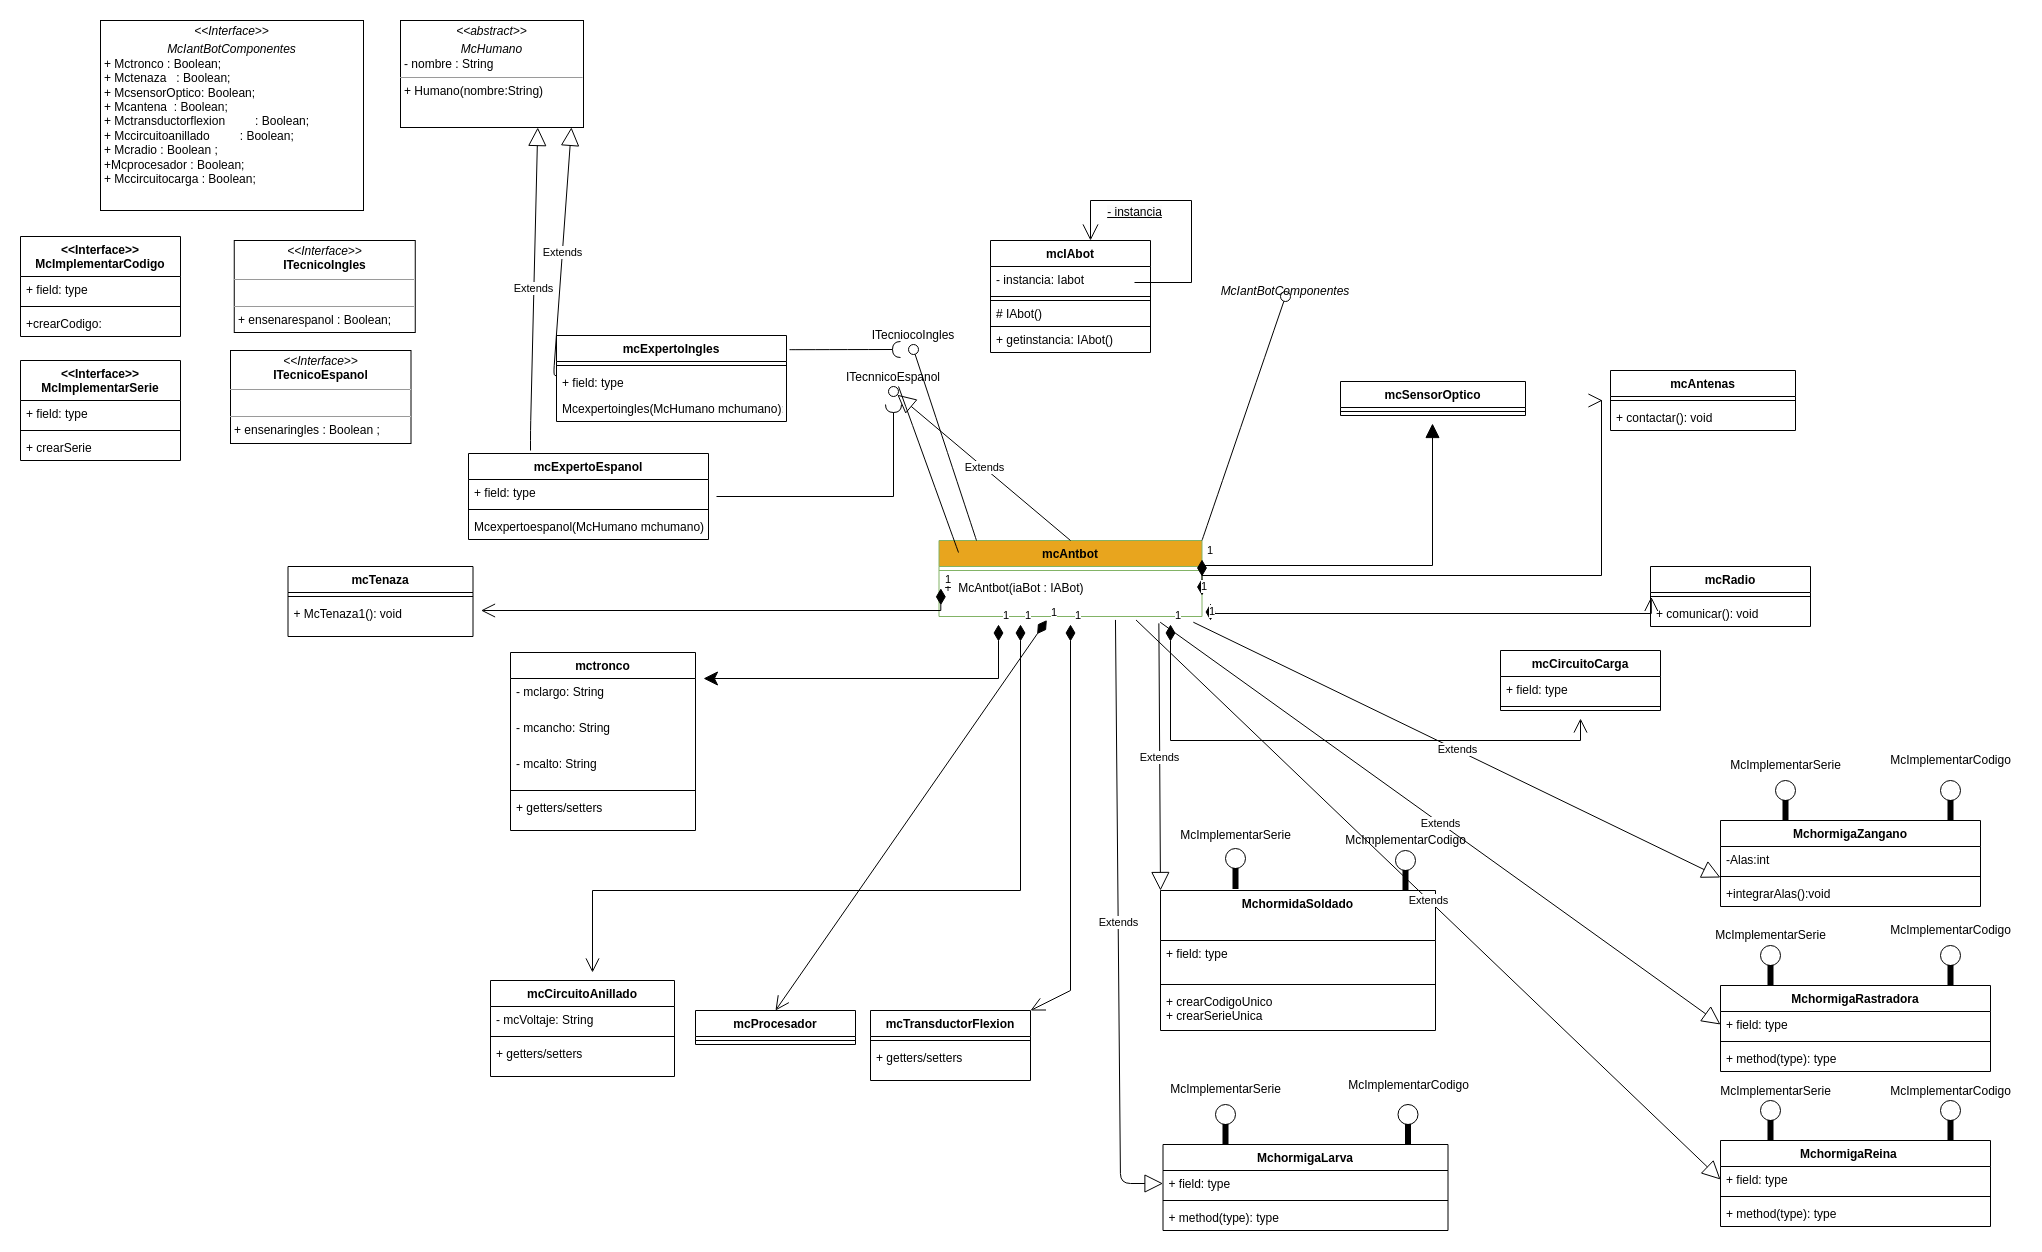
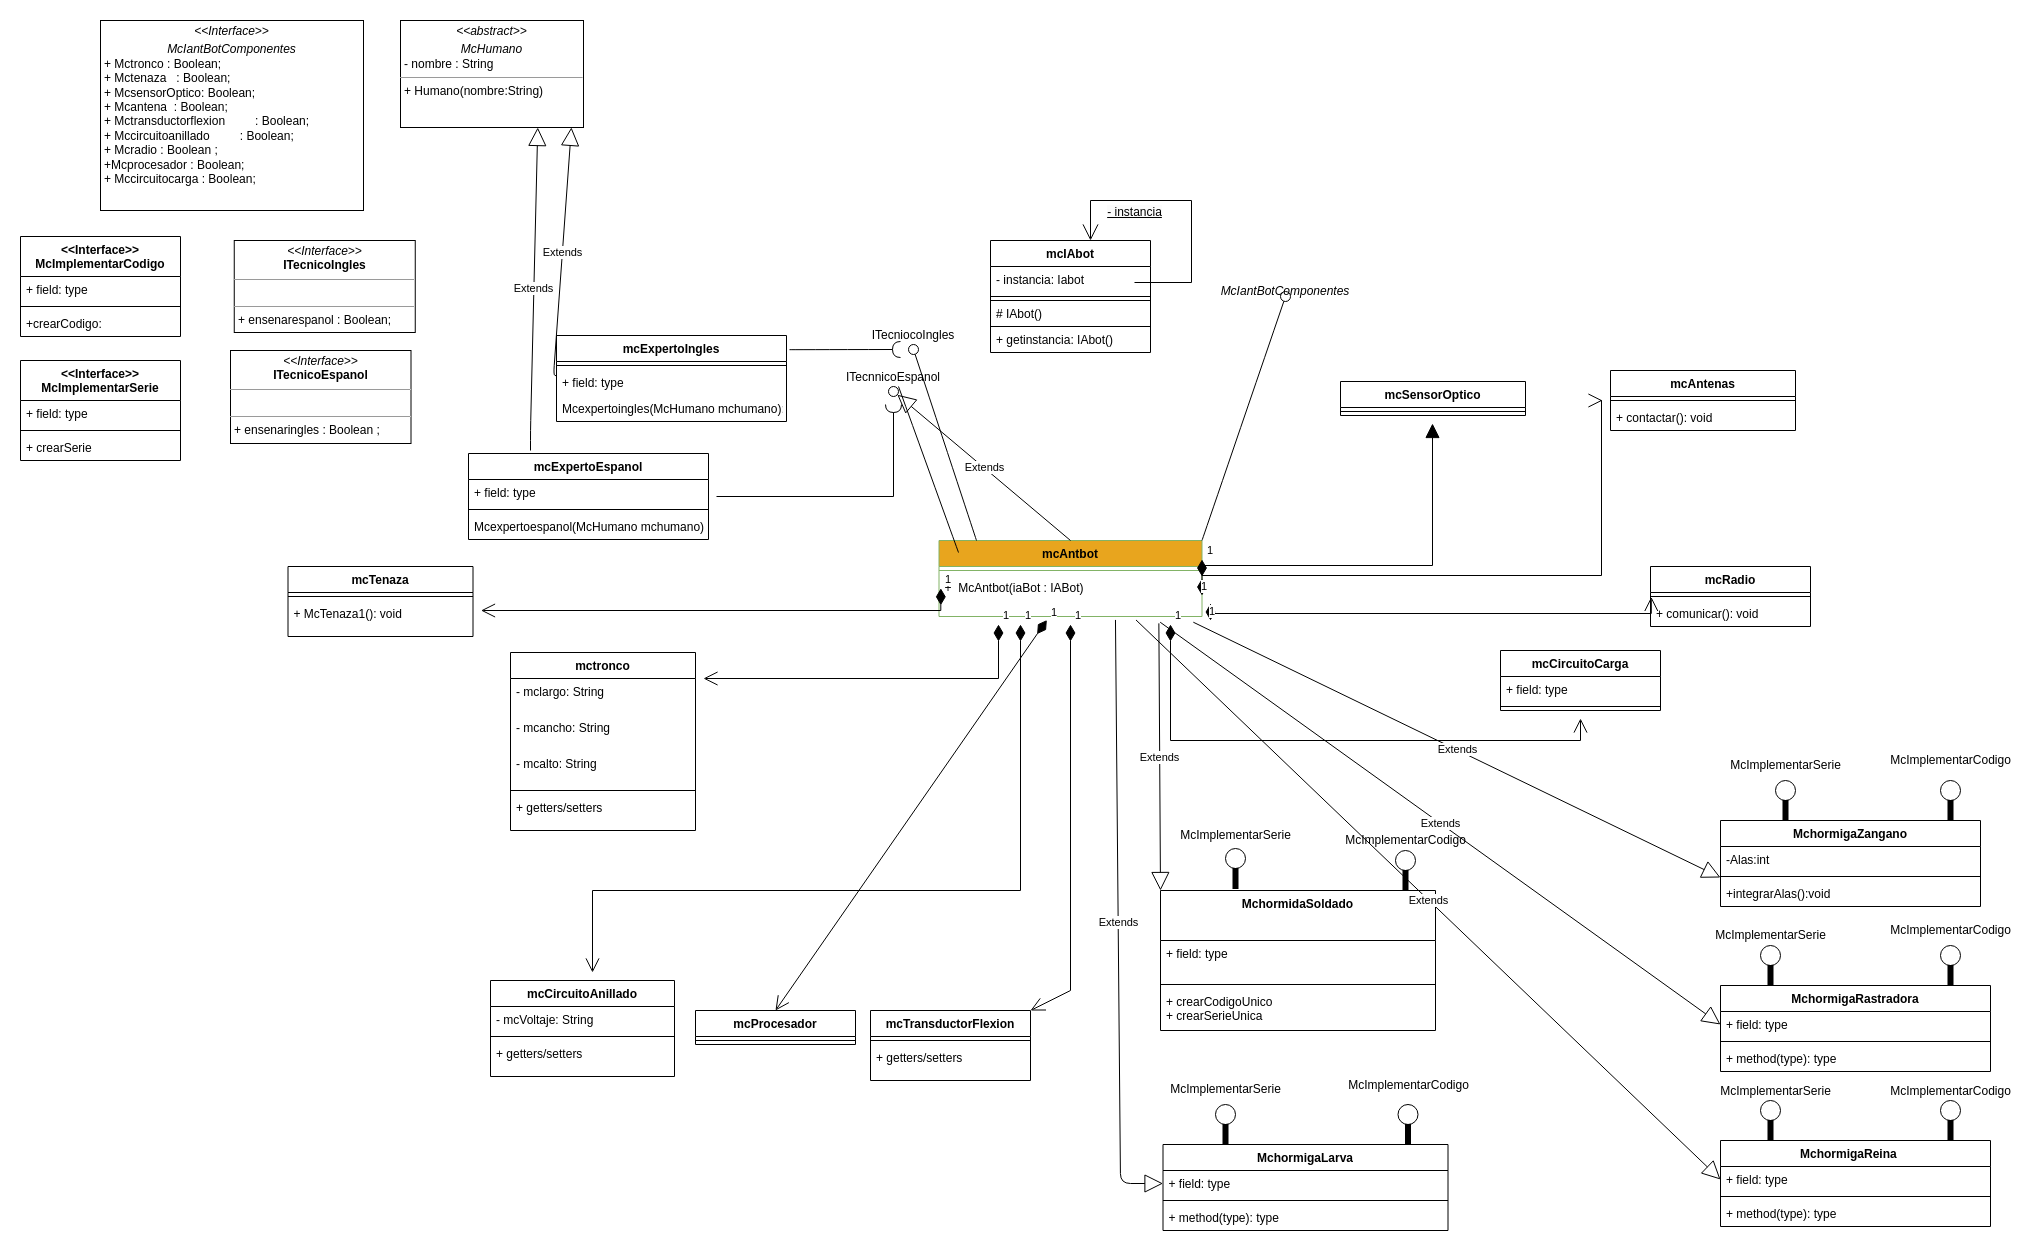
edge "mcAntbot" -- "mctronco": arrowhead classic -> open
